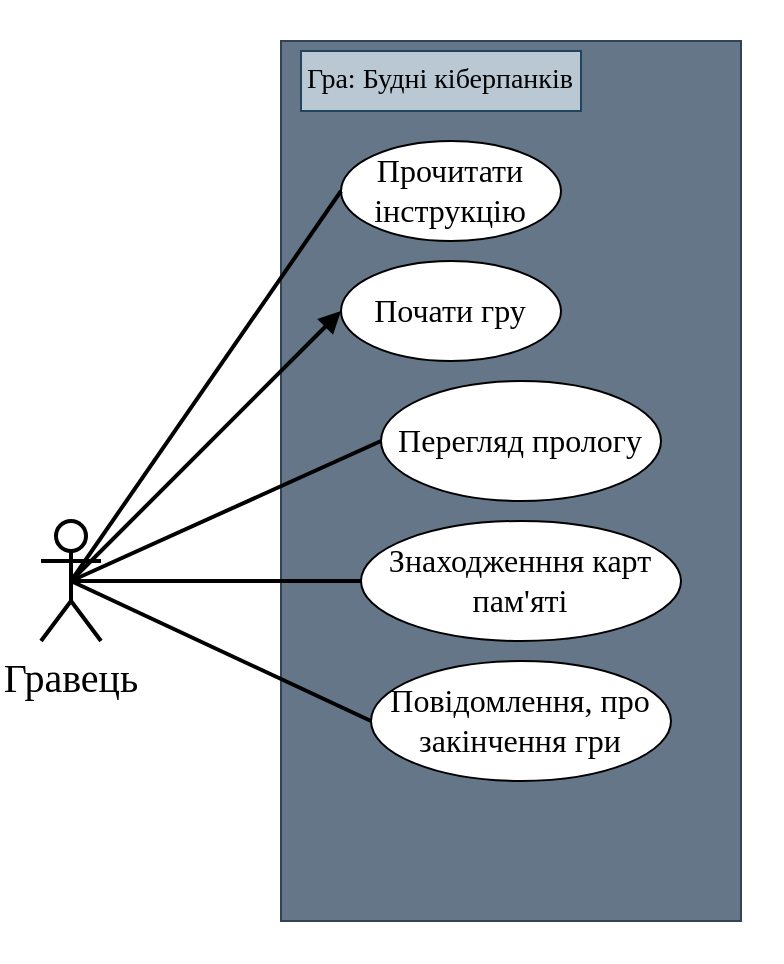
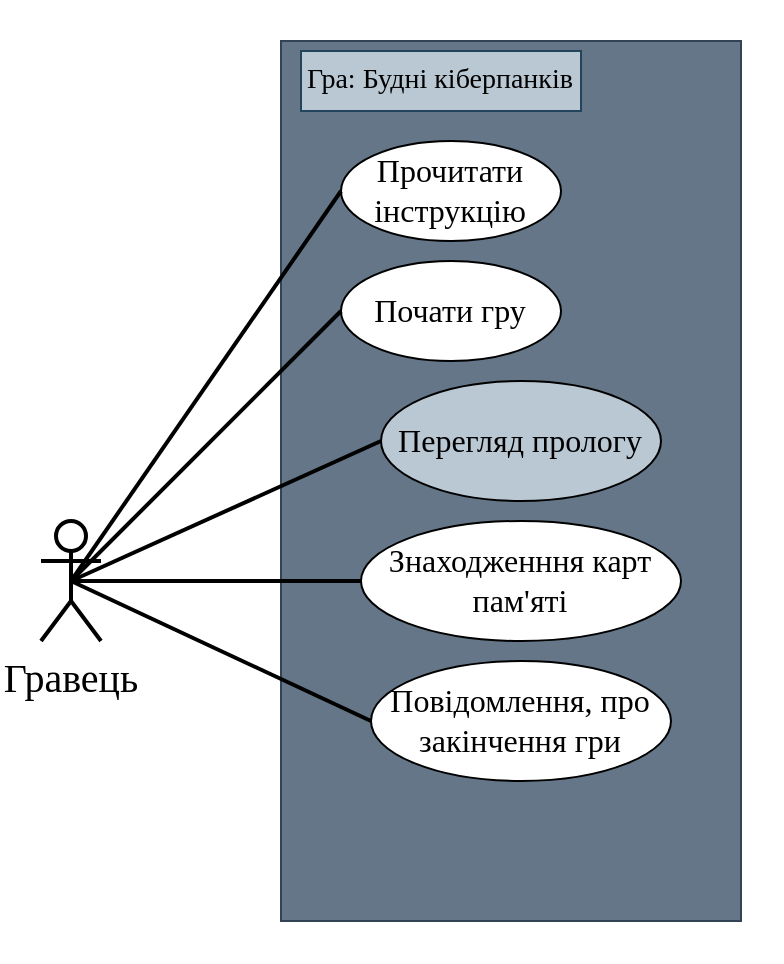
edge "Гравець" -> "Почати гру": arrowhead block -> none
node "Перегляд прологу": fillcolor #ffffff -> #bac8d3
